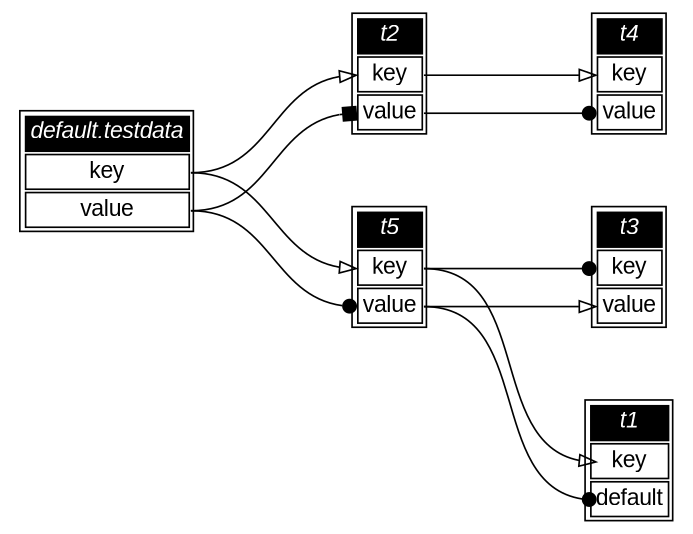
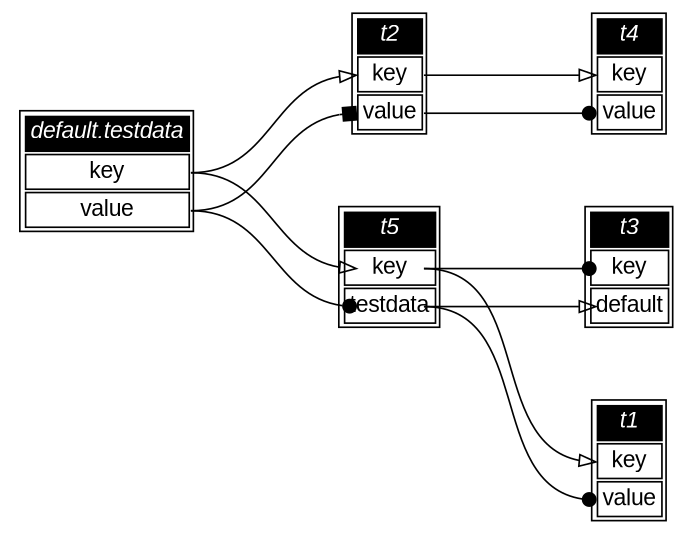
node "t5": text "value" -> "testdata"
node "t3": text "value" -> "default"
node "t1": text "default" -> "value"
